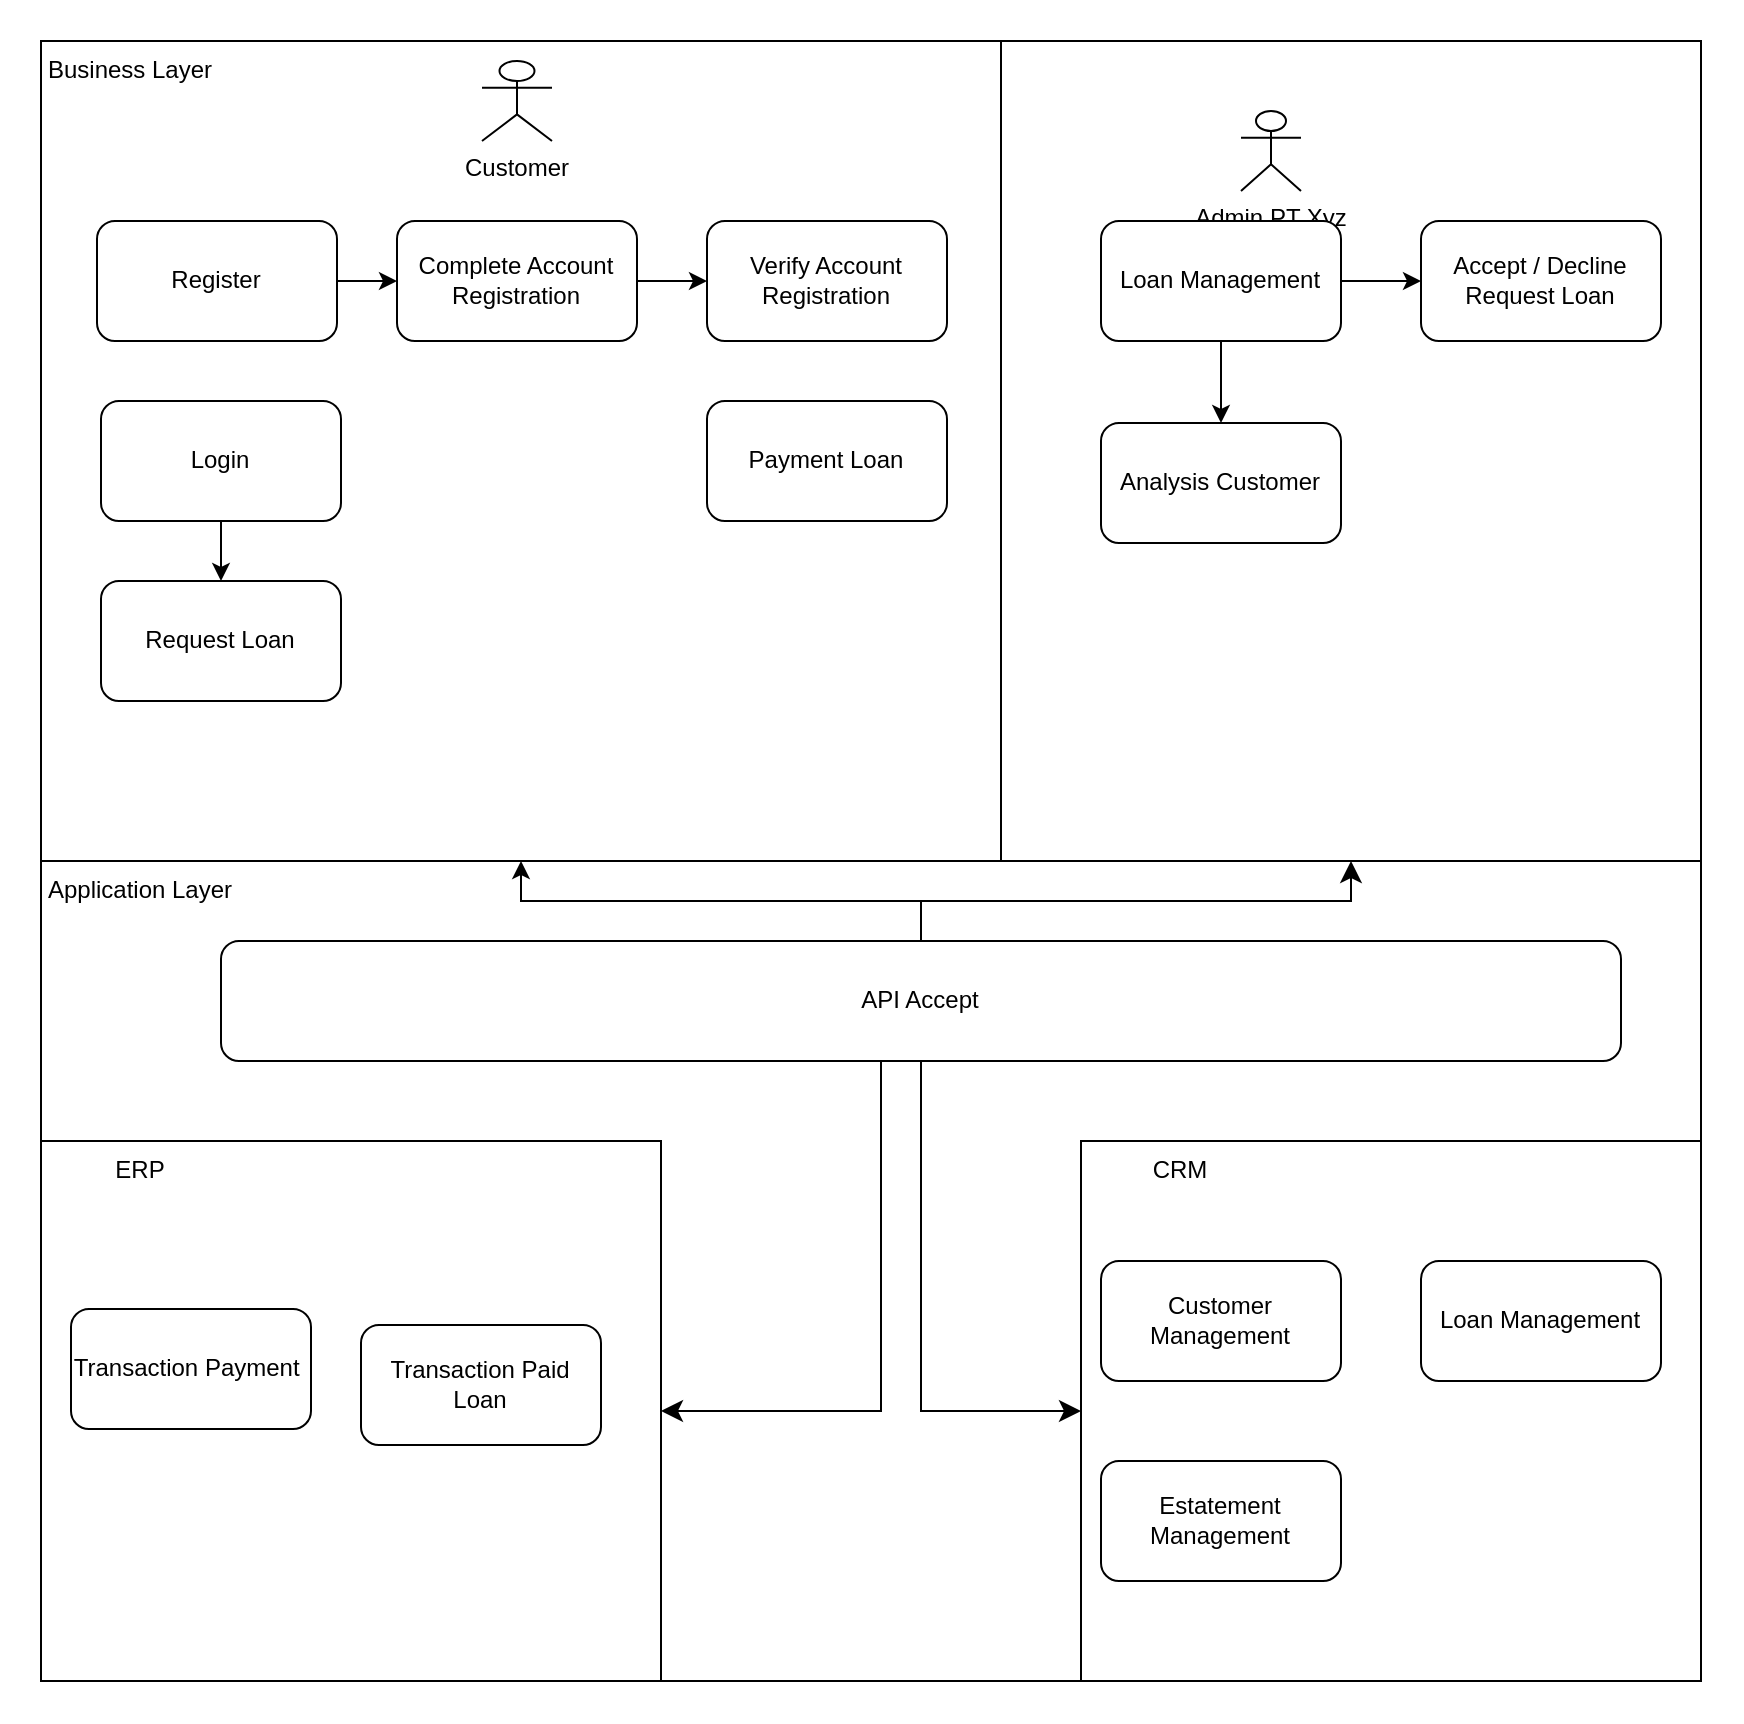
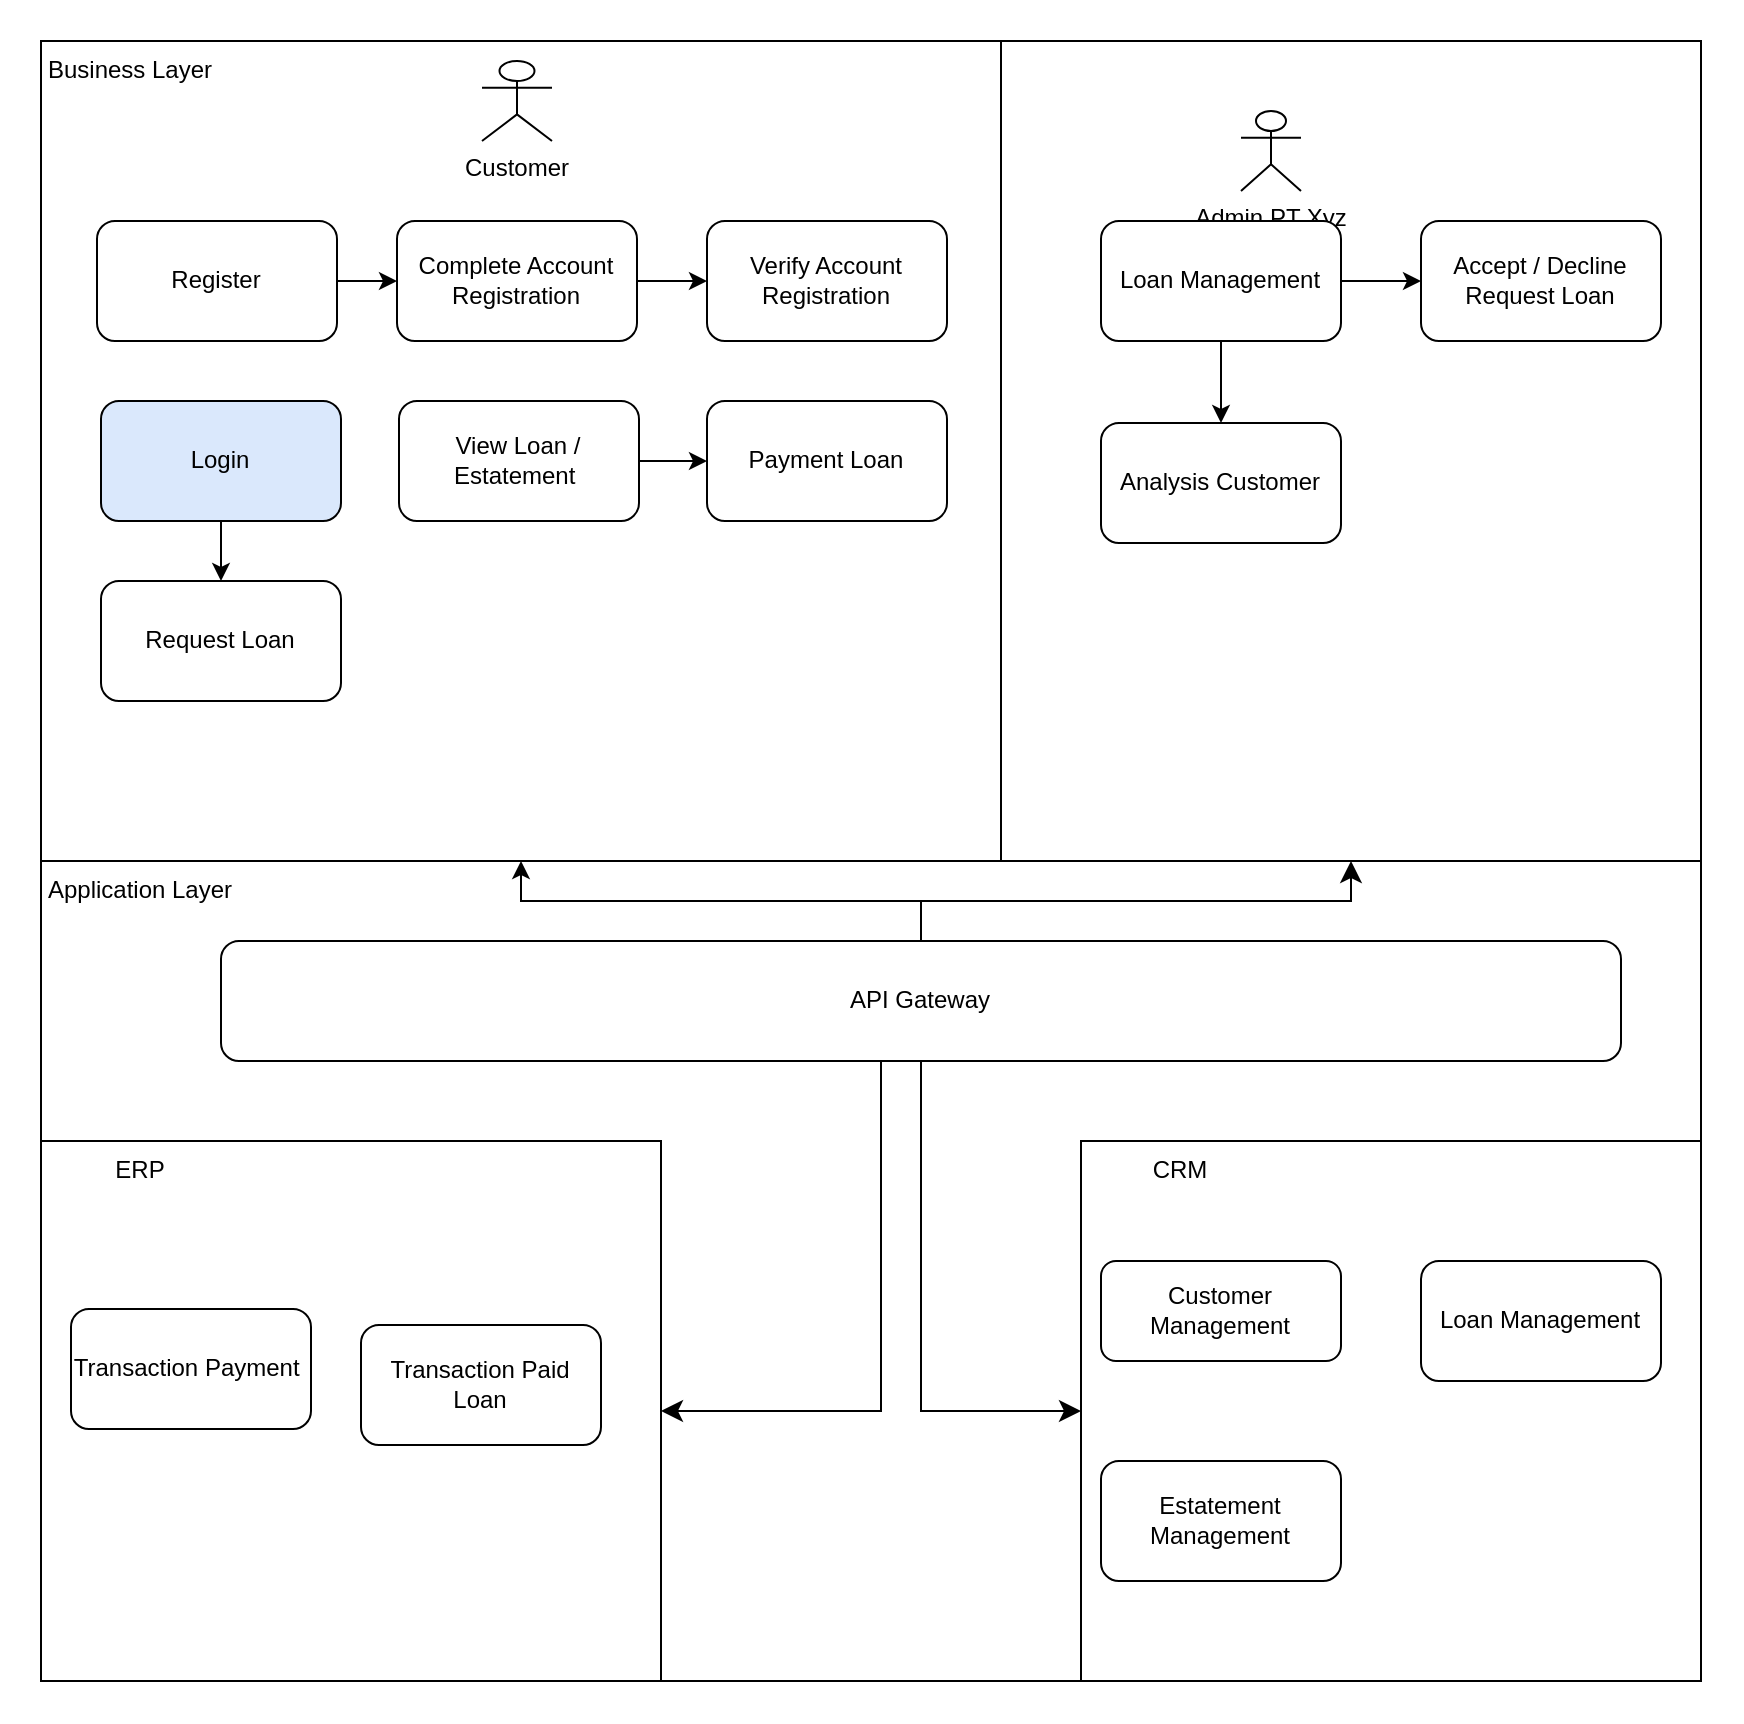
node "Login": fillcolor #ffffff -> #dae8fc
node "View Loan / Estatement": added
edge "View Loan / Estatement" -> "Payment Loan": added
node "API Accept": label "API Accept" -> "API Gateway"
node "Customer Management": size 240x120 -> 240x100
